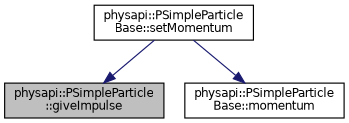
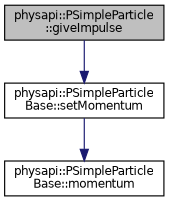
edge "physapi::PSimpleParticle Base::setMomentum" -> "physapi::PSimpleParticle ::giveImpulse": reversed
